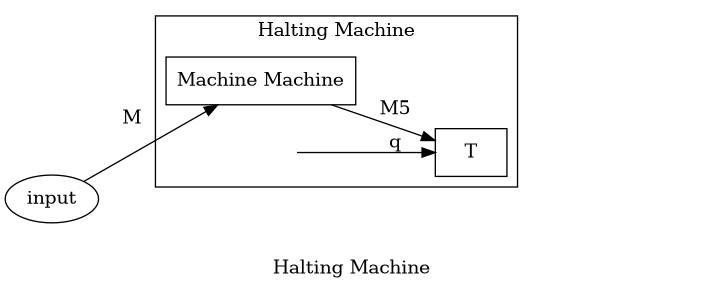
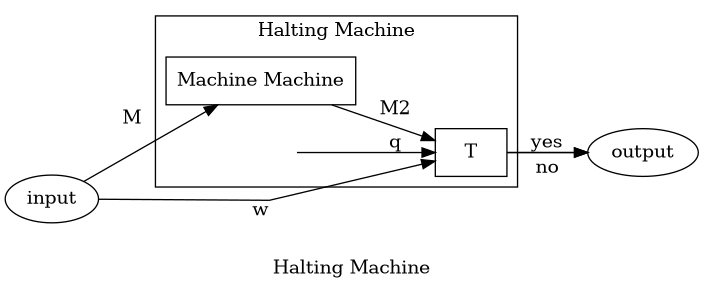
edge "Machine Machine" -> "T": label "M5" -> "M2"
node "output": added
edge "input" -> "T": added, label "w"
